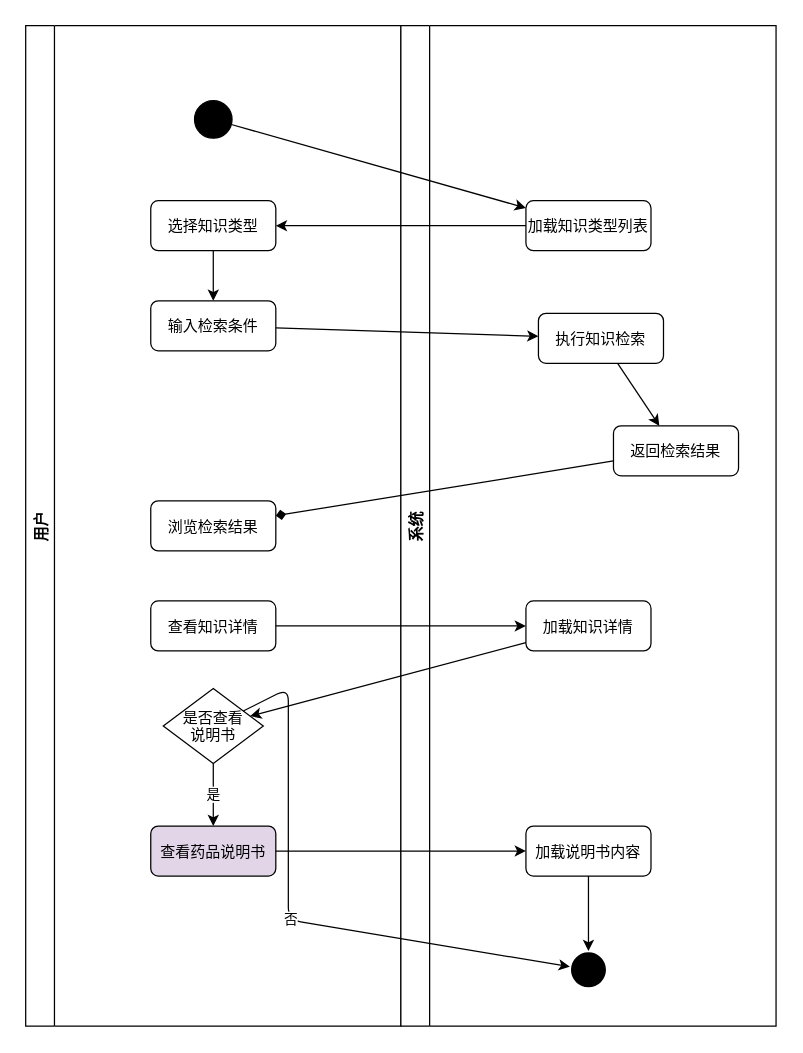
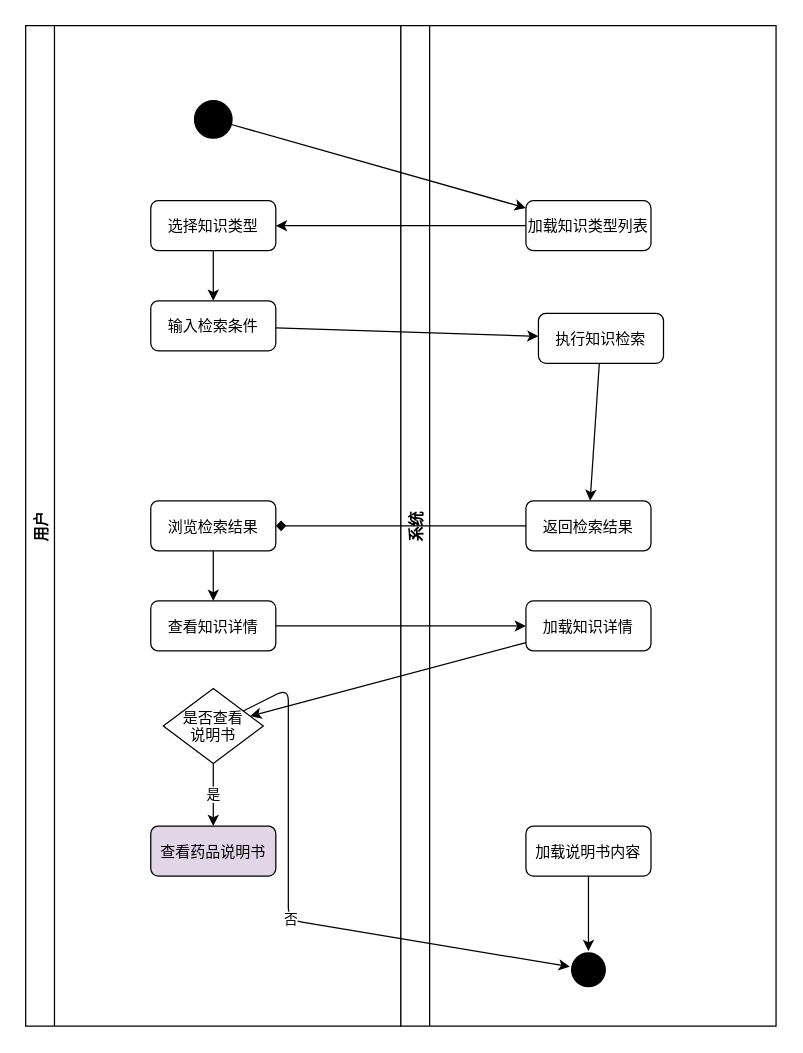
node "返回检索结果": moved (676, 451) -> (588, 526)
edge "浏览检索结果" -> "查看知识详情": added
edge "查看药品说明书" -> "加载说明书内容": removed
